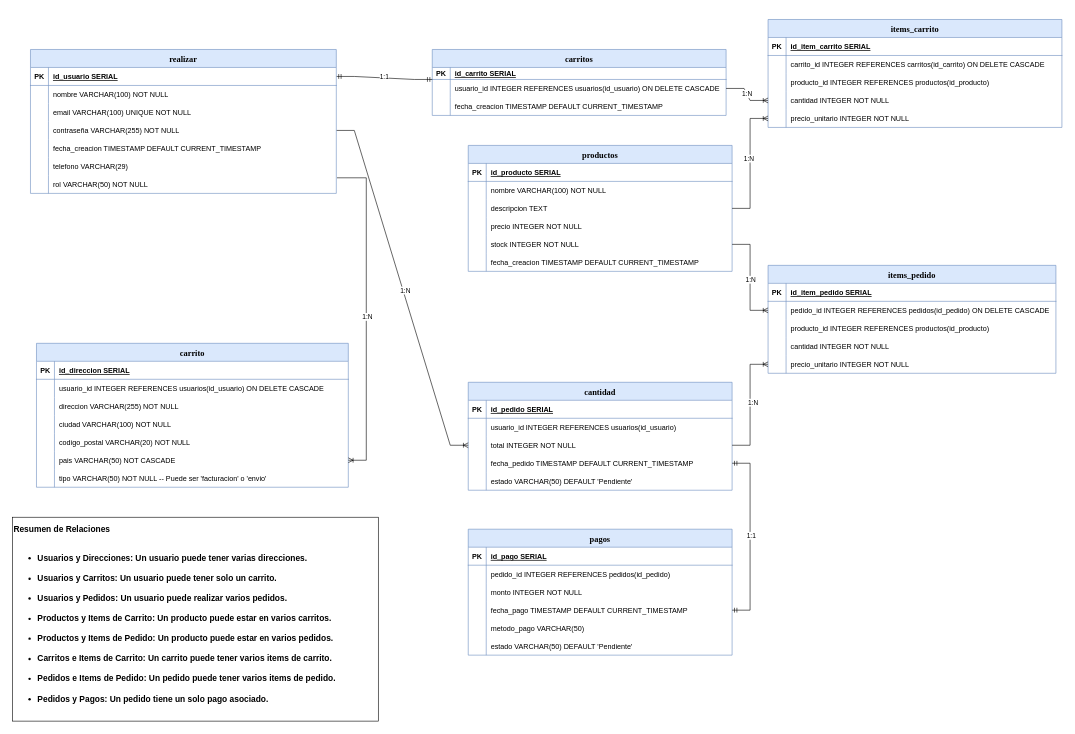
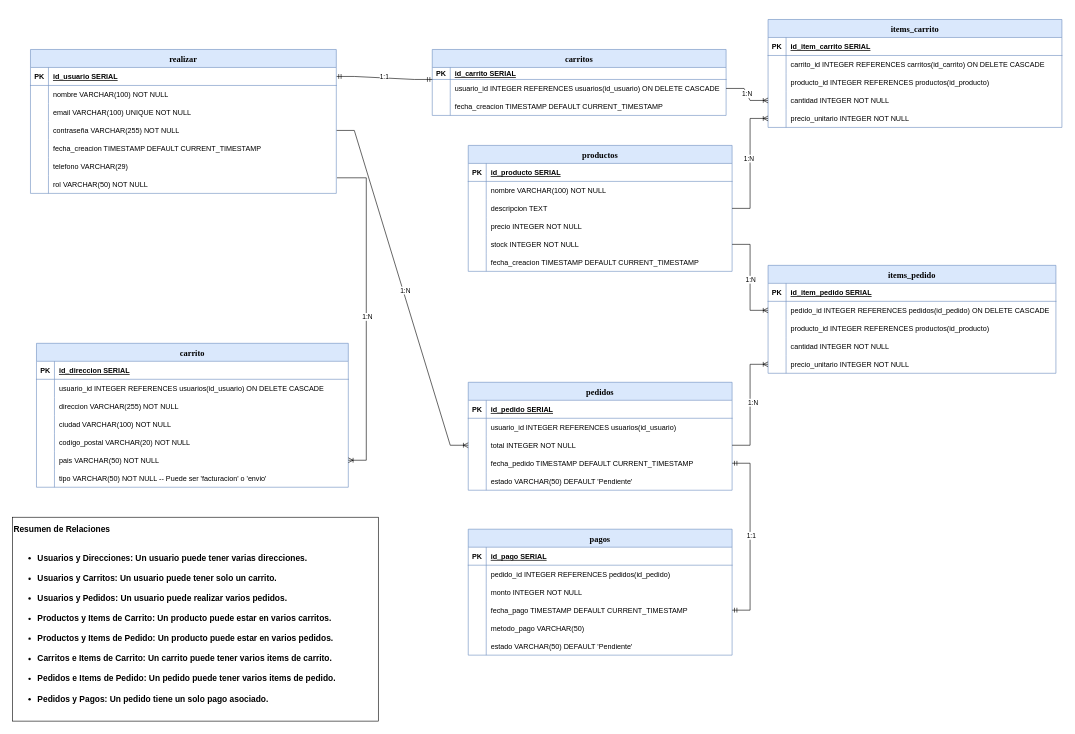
node "cantidad": label "cantidad" -> "pedidos"
node "pais VARCHAR(50) NOT CASCADE": label "pais VARCHAR(50) NOT CASCADE" -> "pais VARCHAR(50) NOT NULL"
